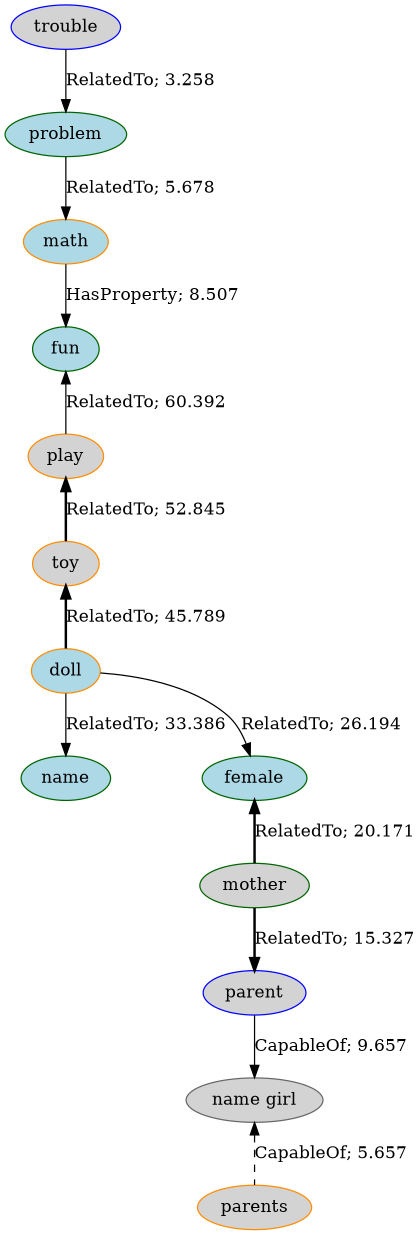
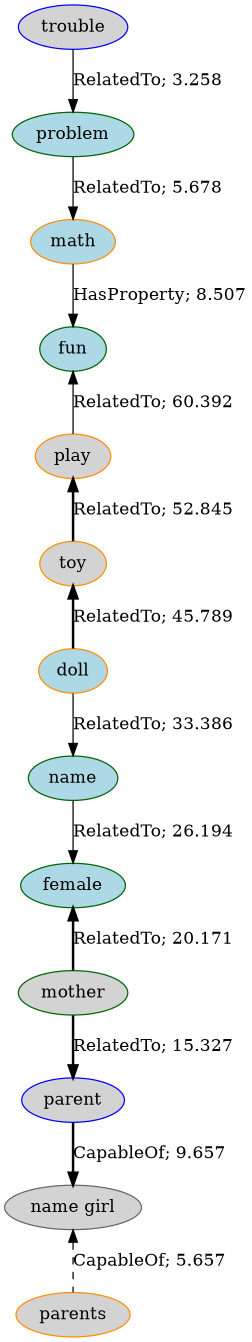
edge "doll" -> "female": now "name" -> "female"
edge "parent" -> "name girl": style solid -> bold
